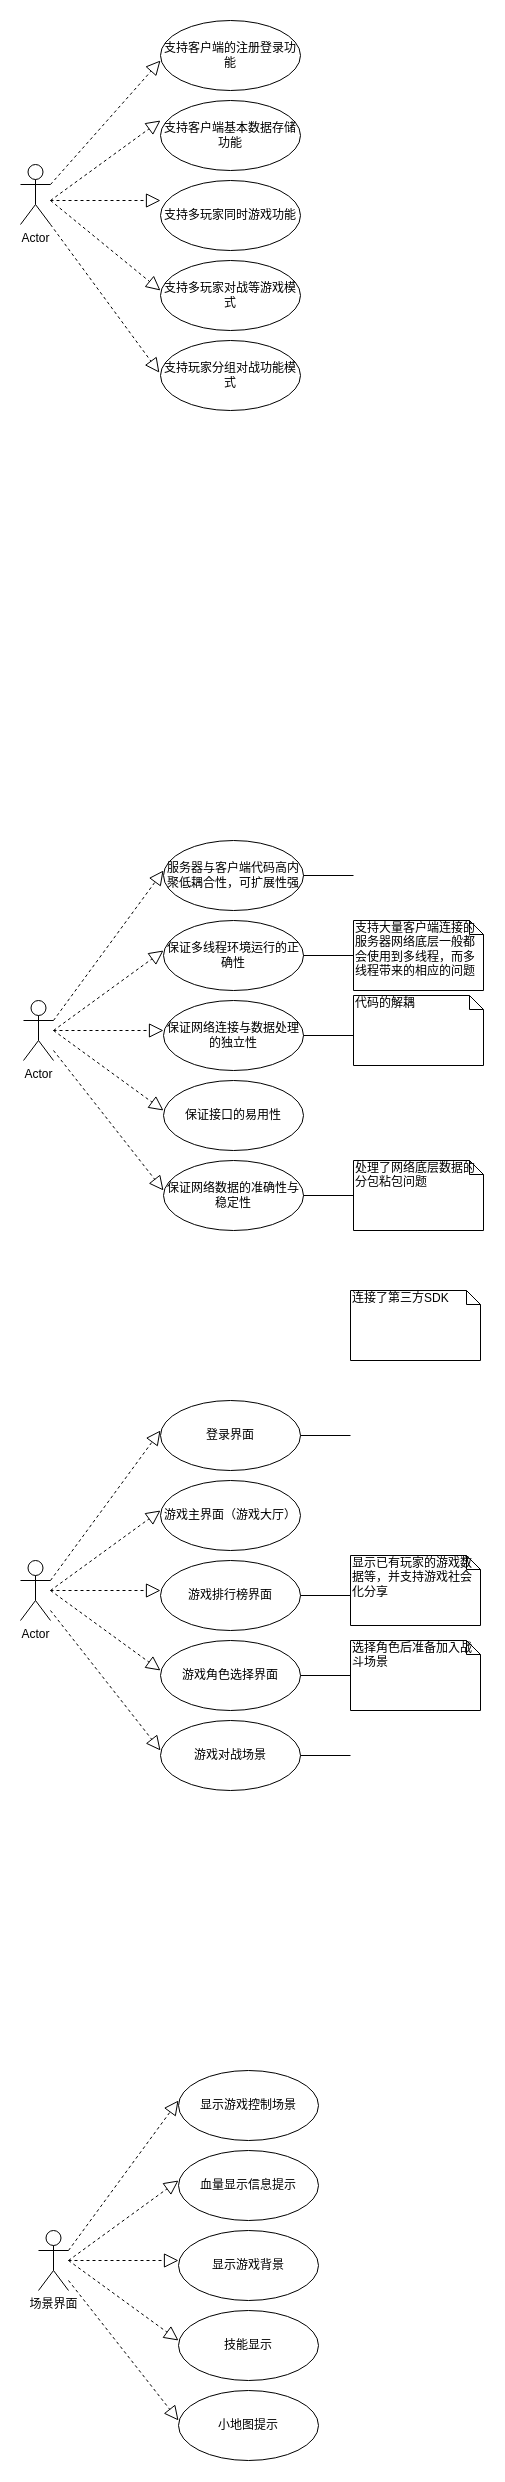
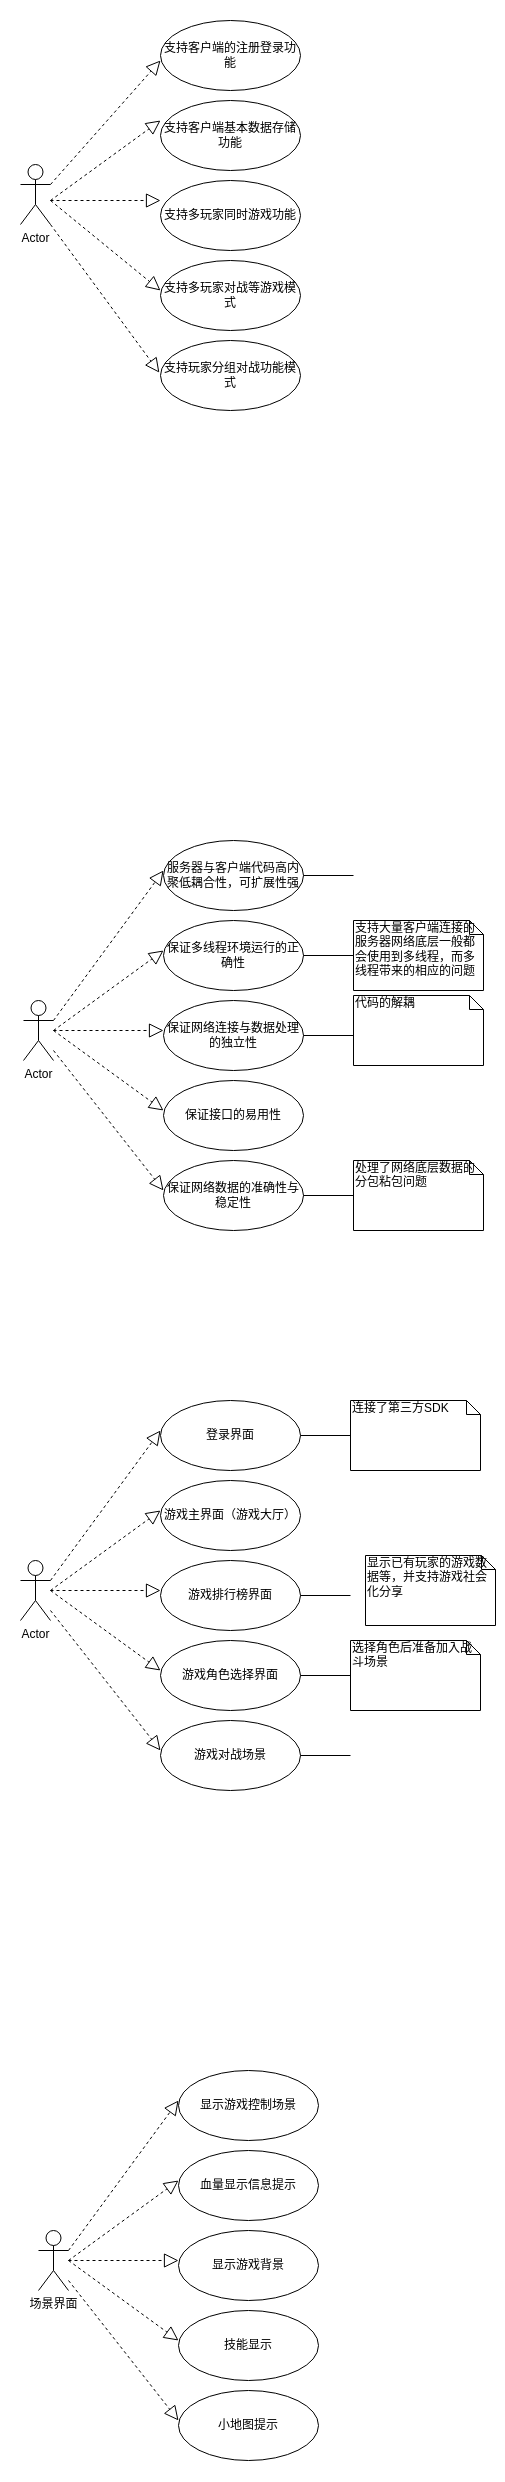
node "连接了第三方SDK": moved (416, 1326) -> (416, 1436)
node "显示已有玩家的游戏数据等，并支持游戏社会化分享": moved (416, 1591) -> (431, 1591)
